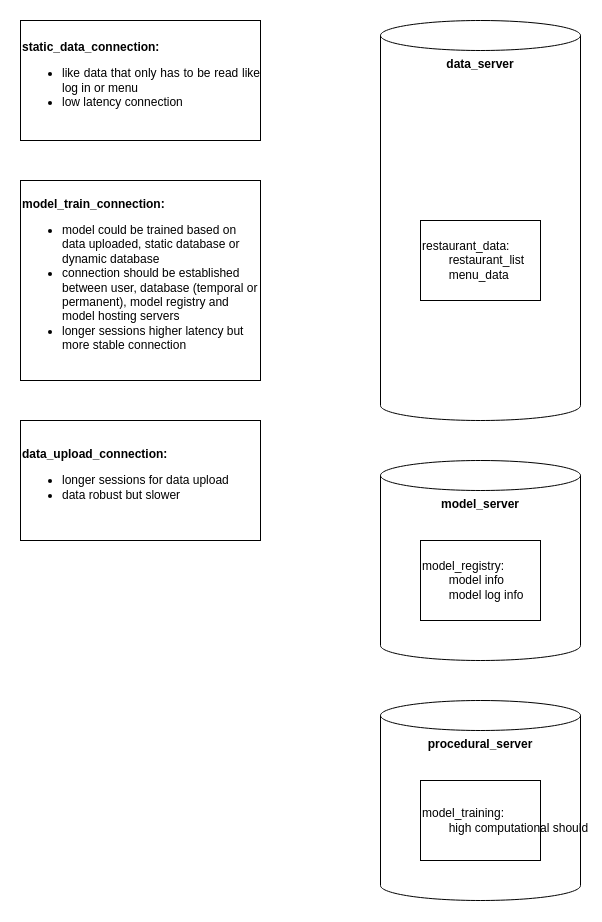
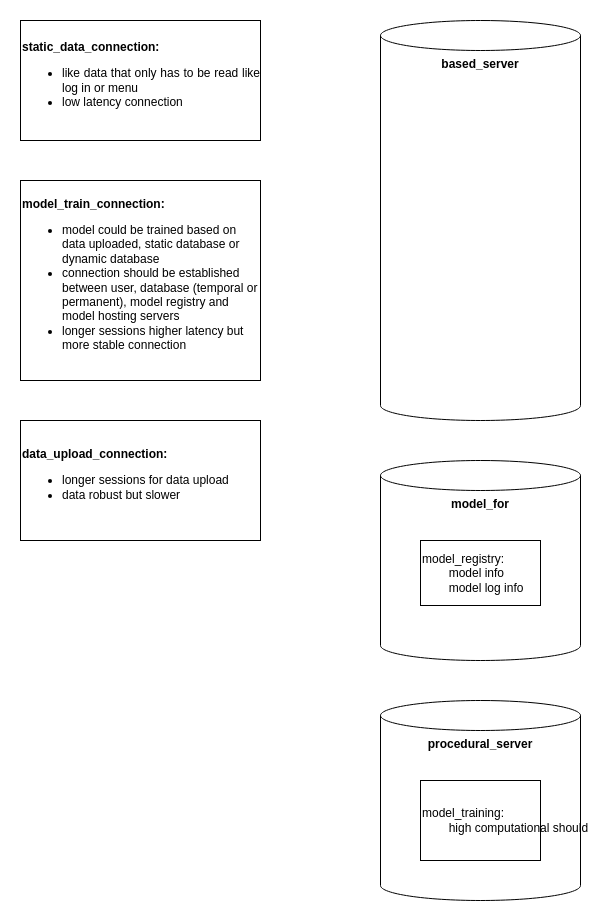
node "data_server": label "data_server" -> "based_server"
node "restaurant_data: restaurant_list menu_data": removed
node "model_server": label "model_server" -> "model_for"
node "model_registry: model info model log info": size 120x80 -> 120x65
